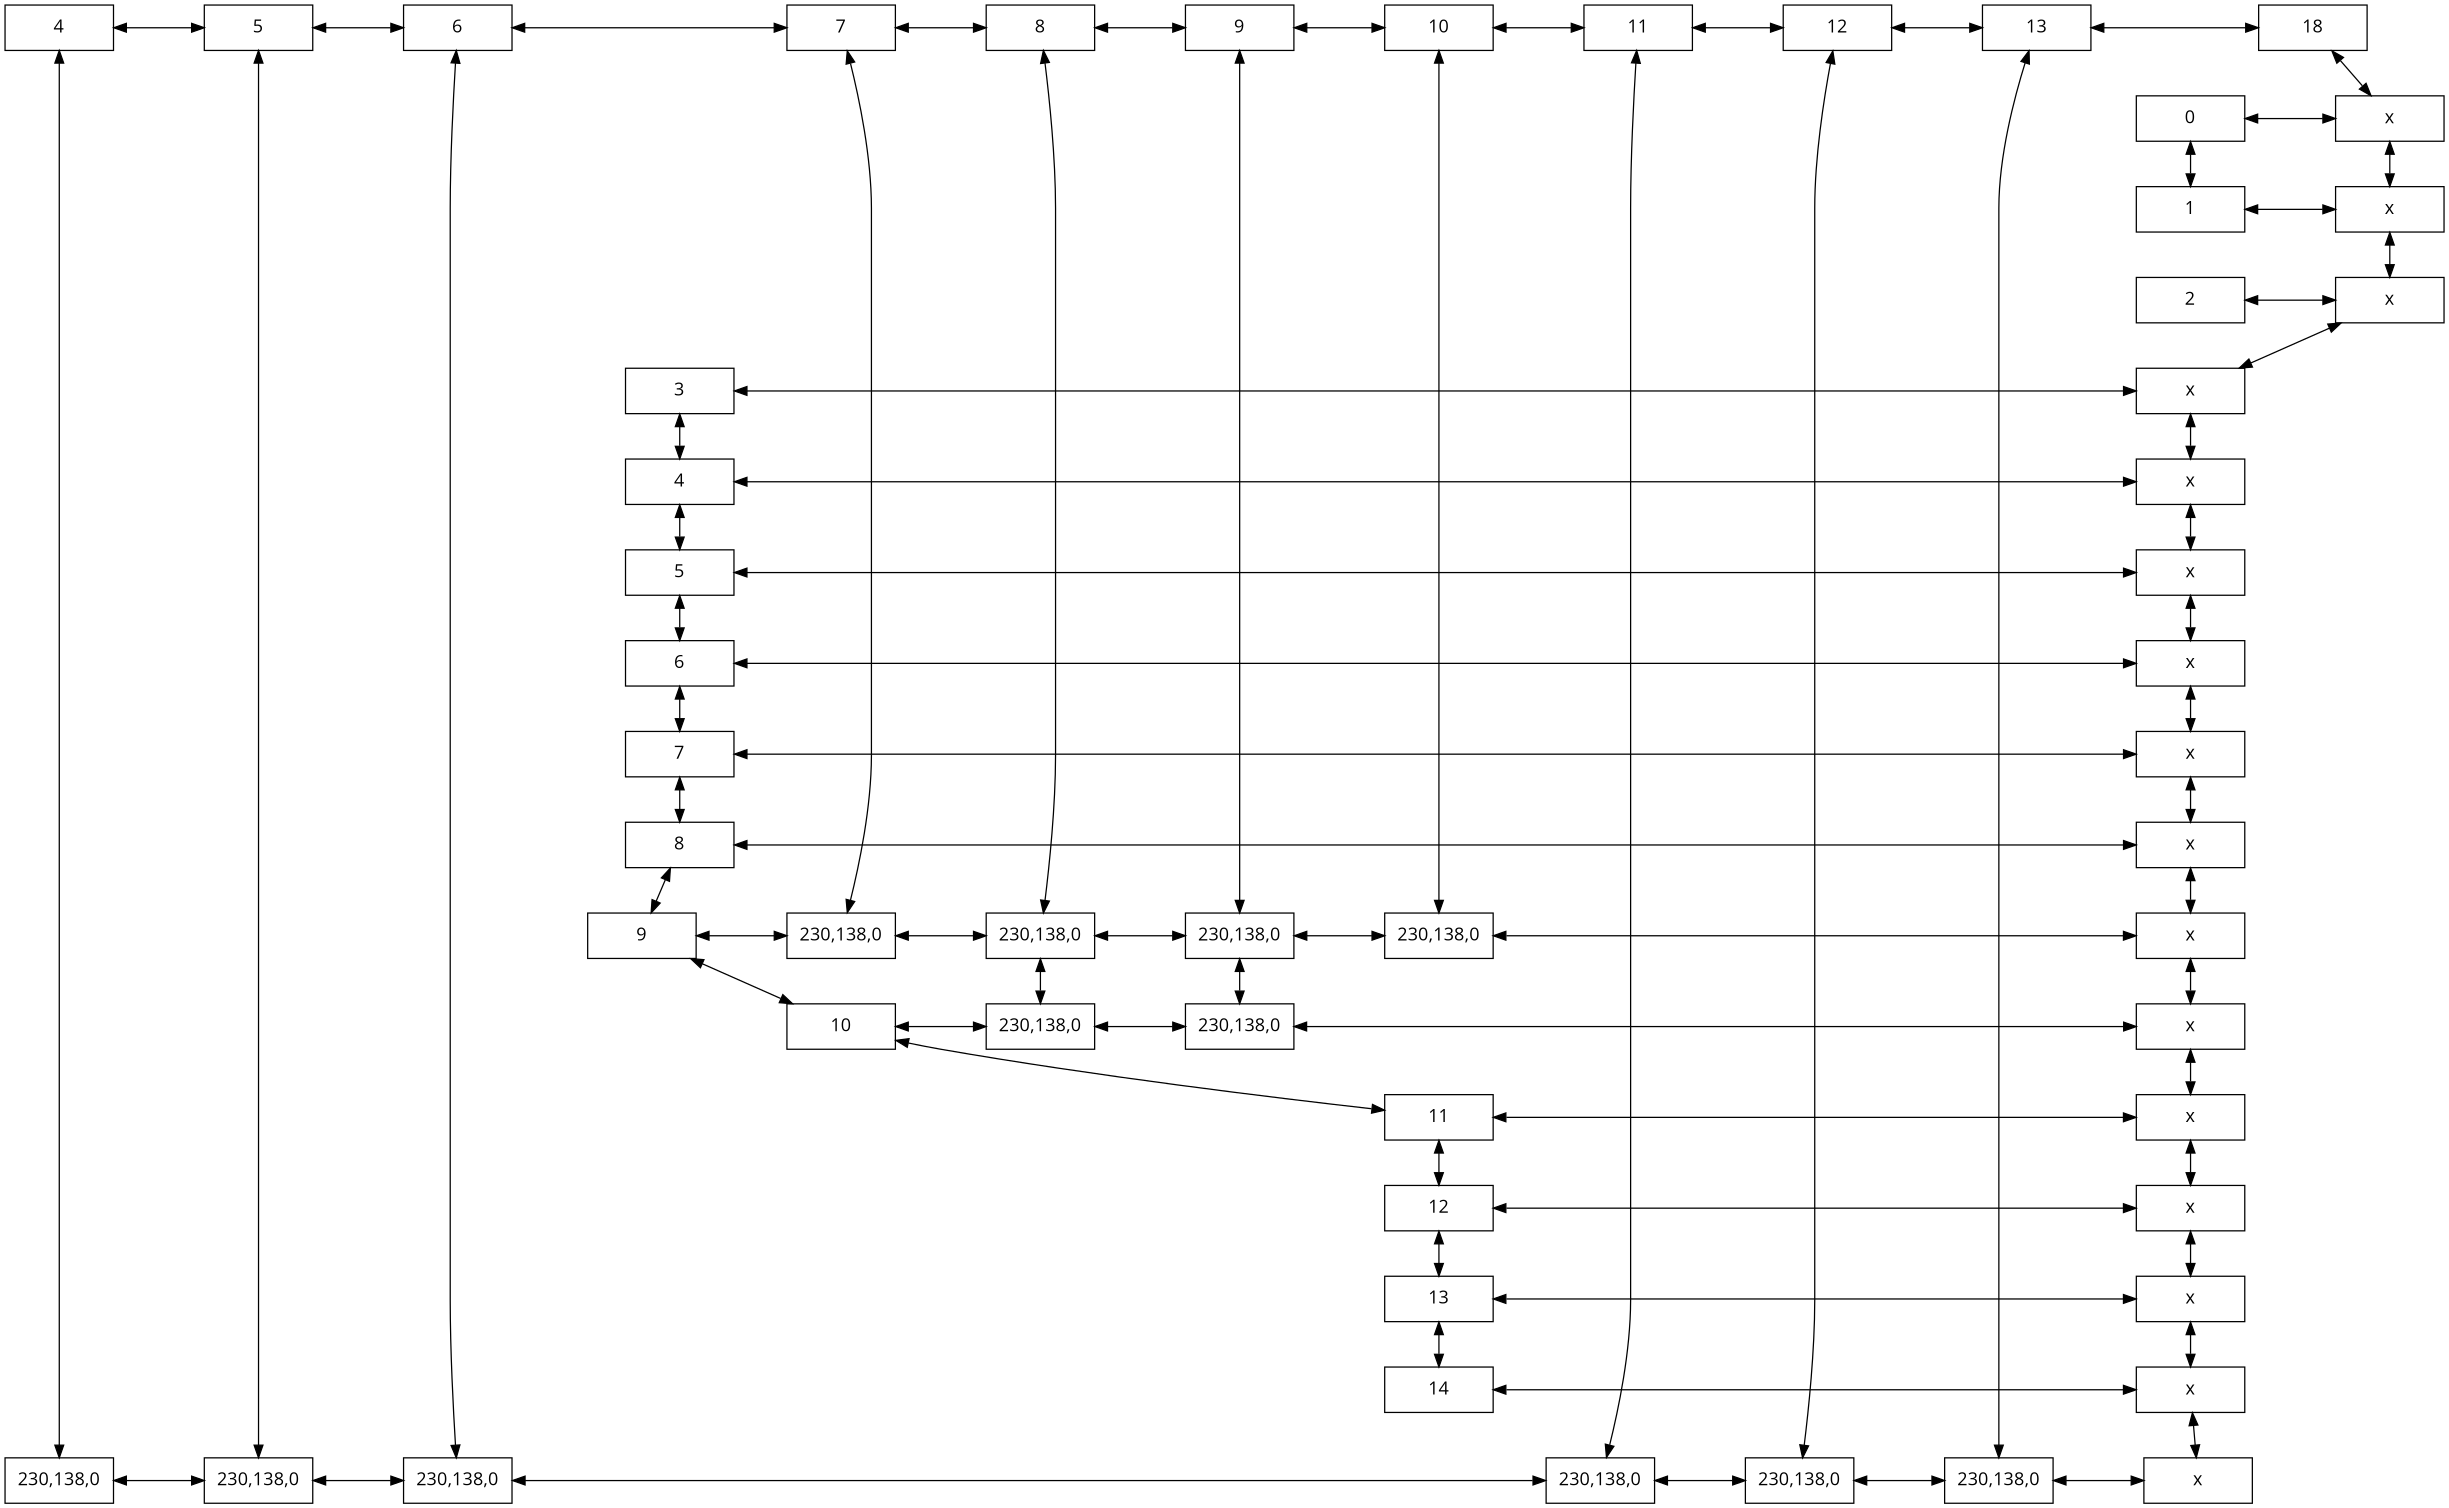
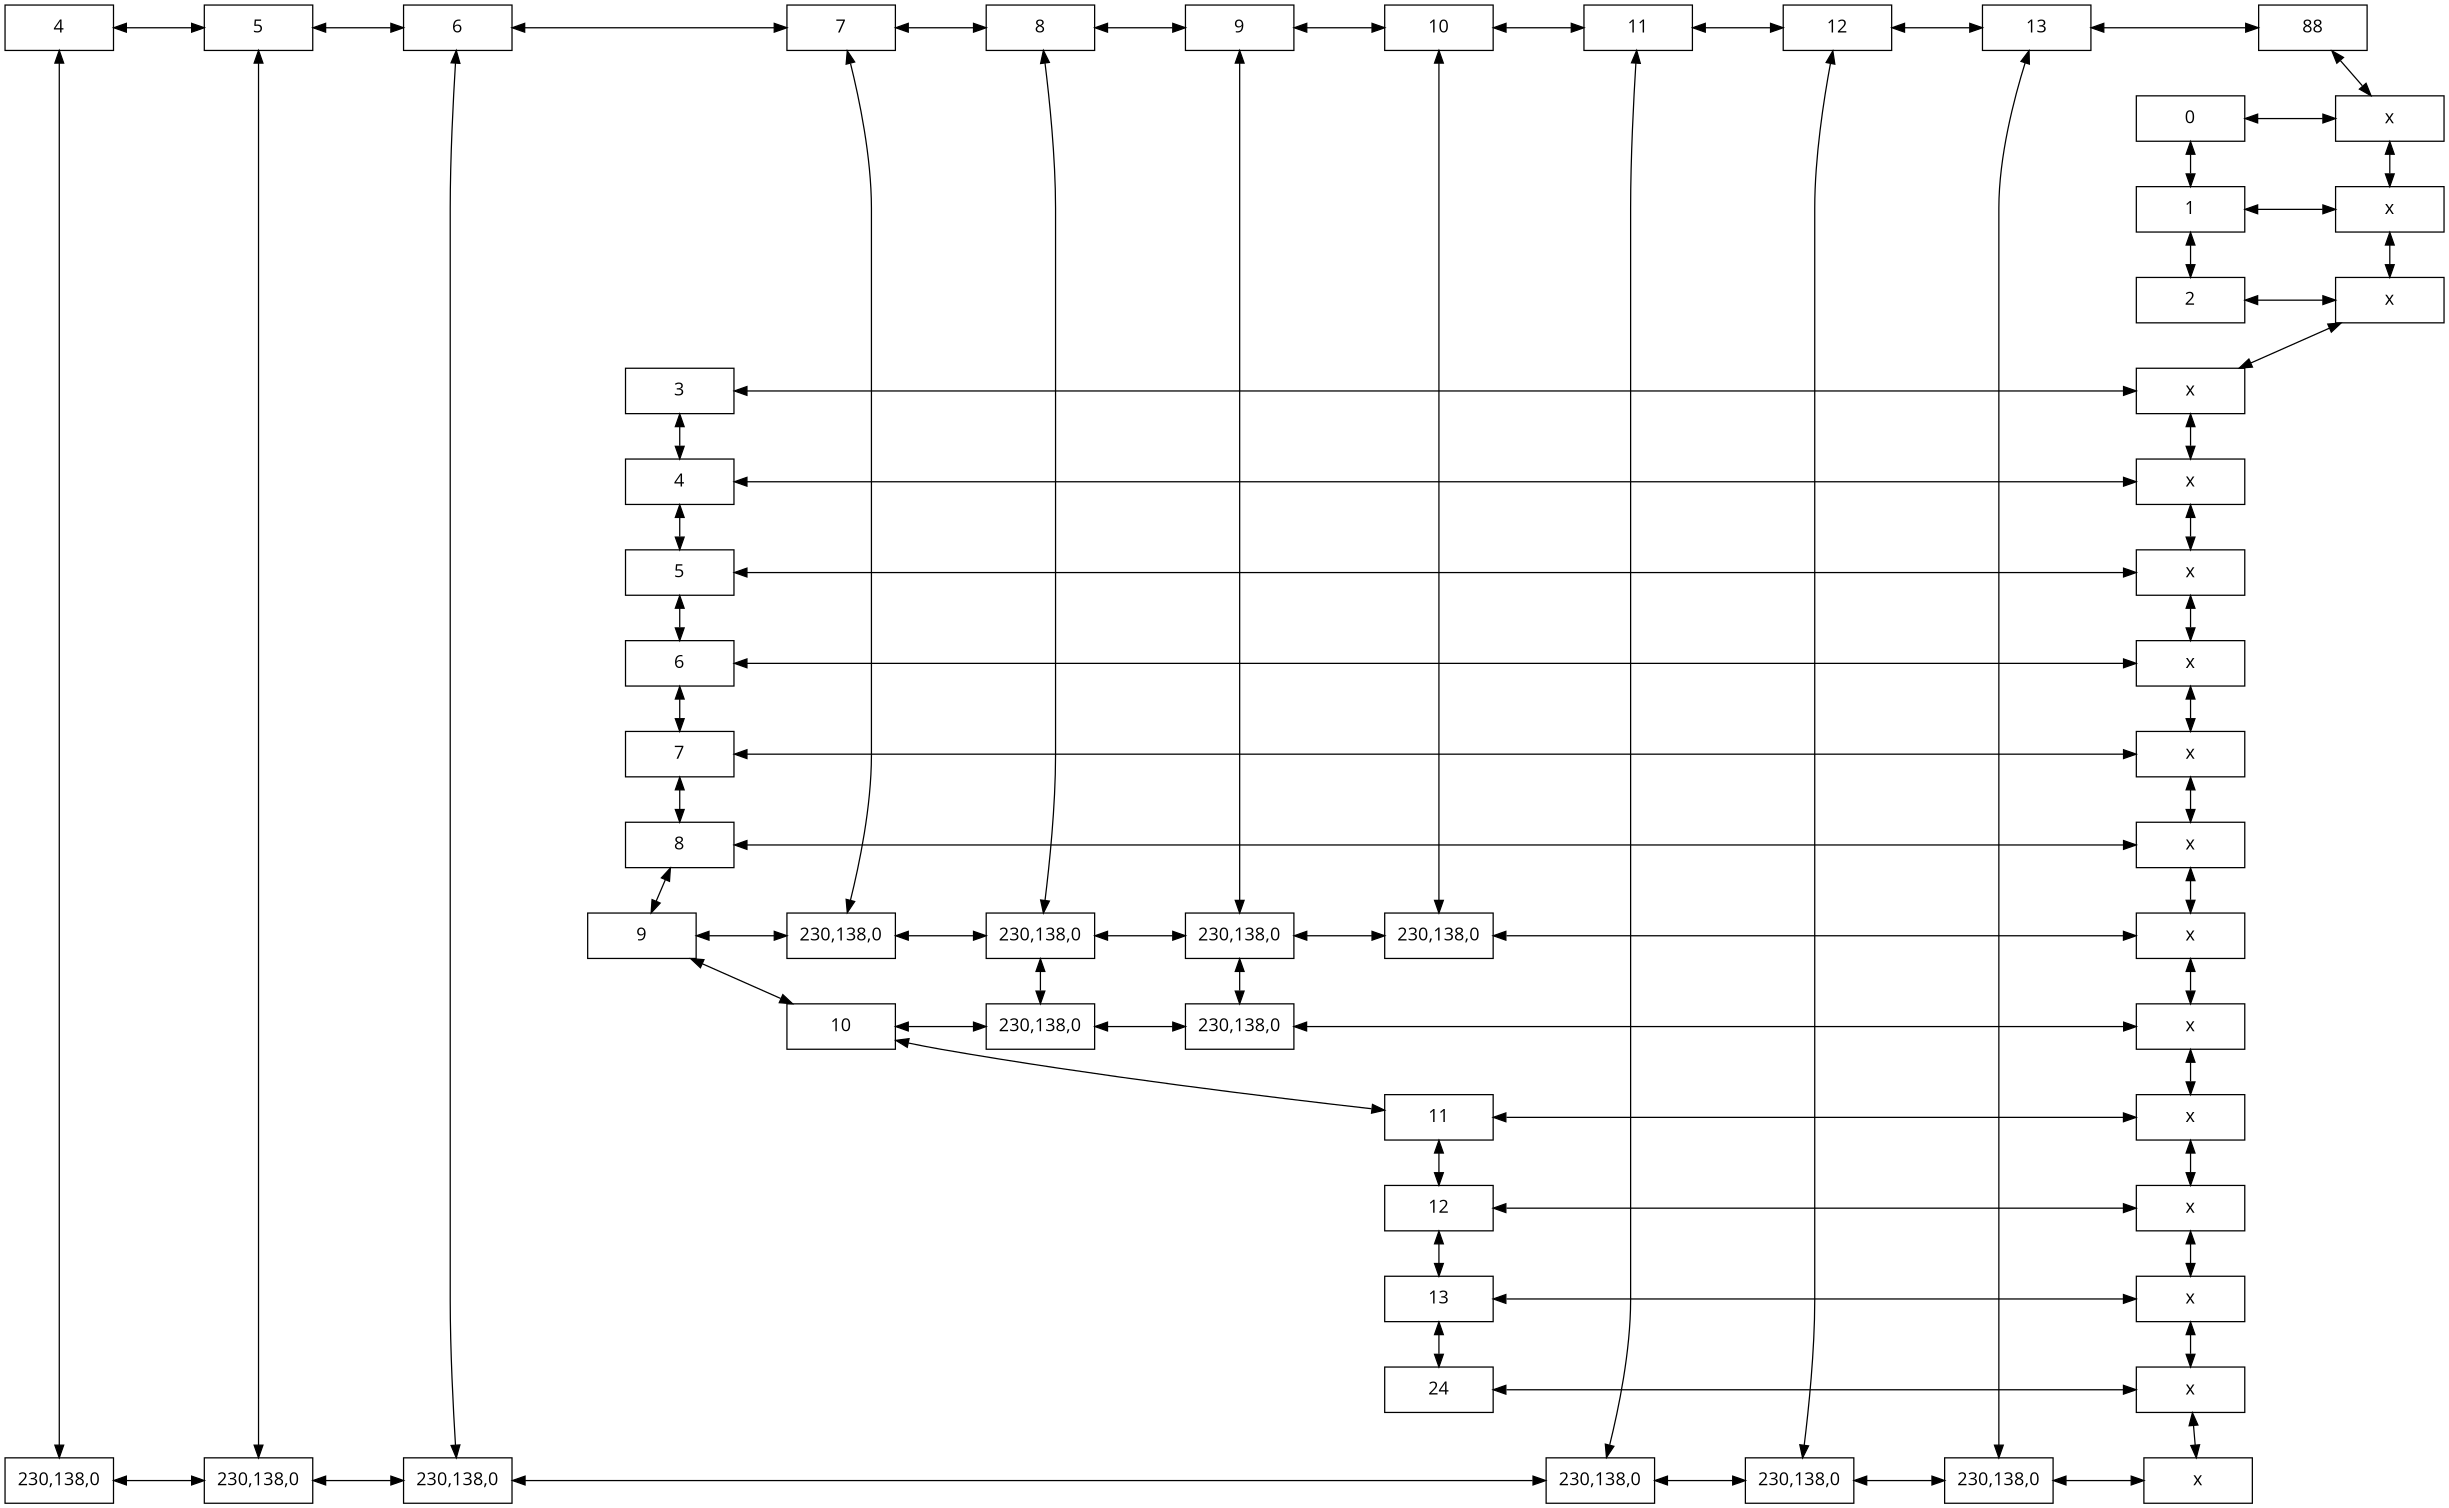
node "18": label "18" -> "88"
edge "1" -- "2": added
node "14": label "14" -> "24"
